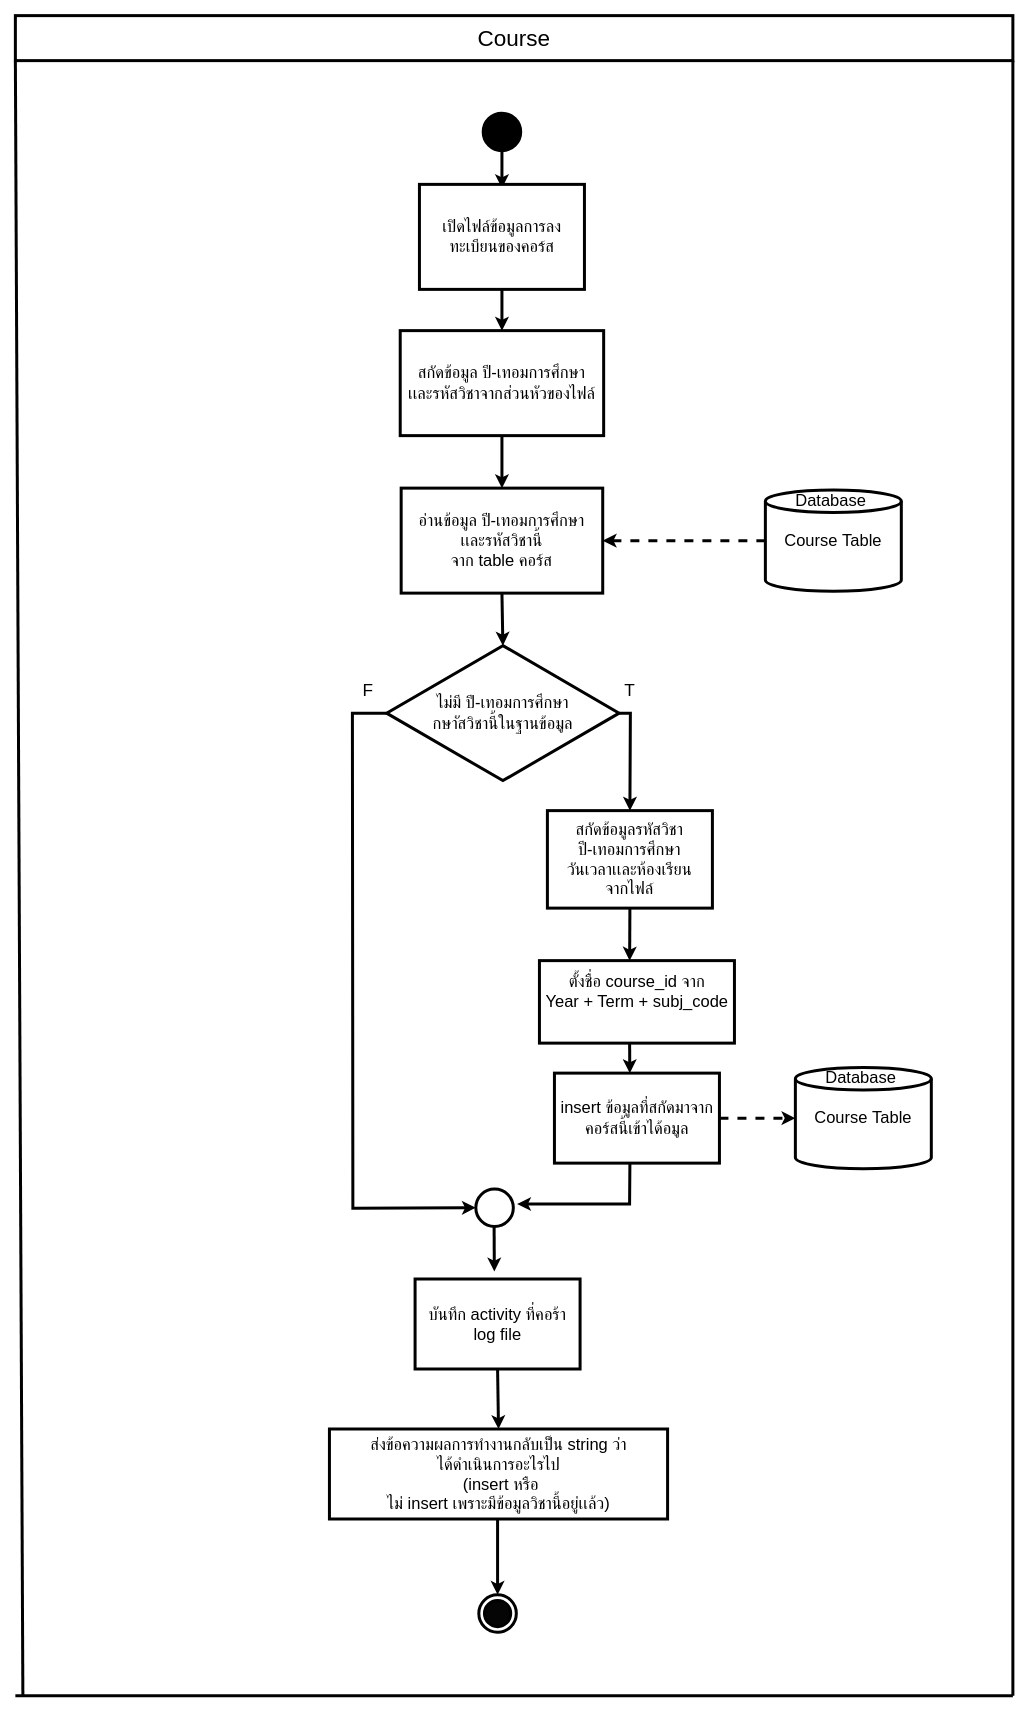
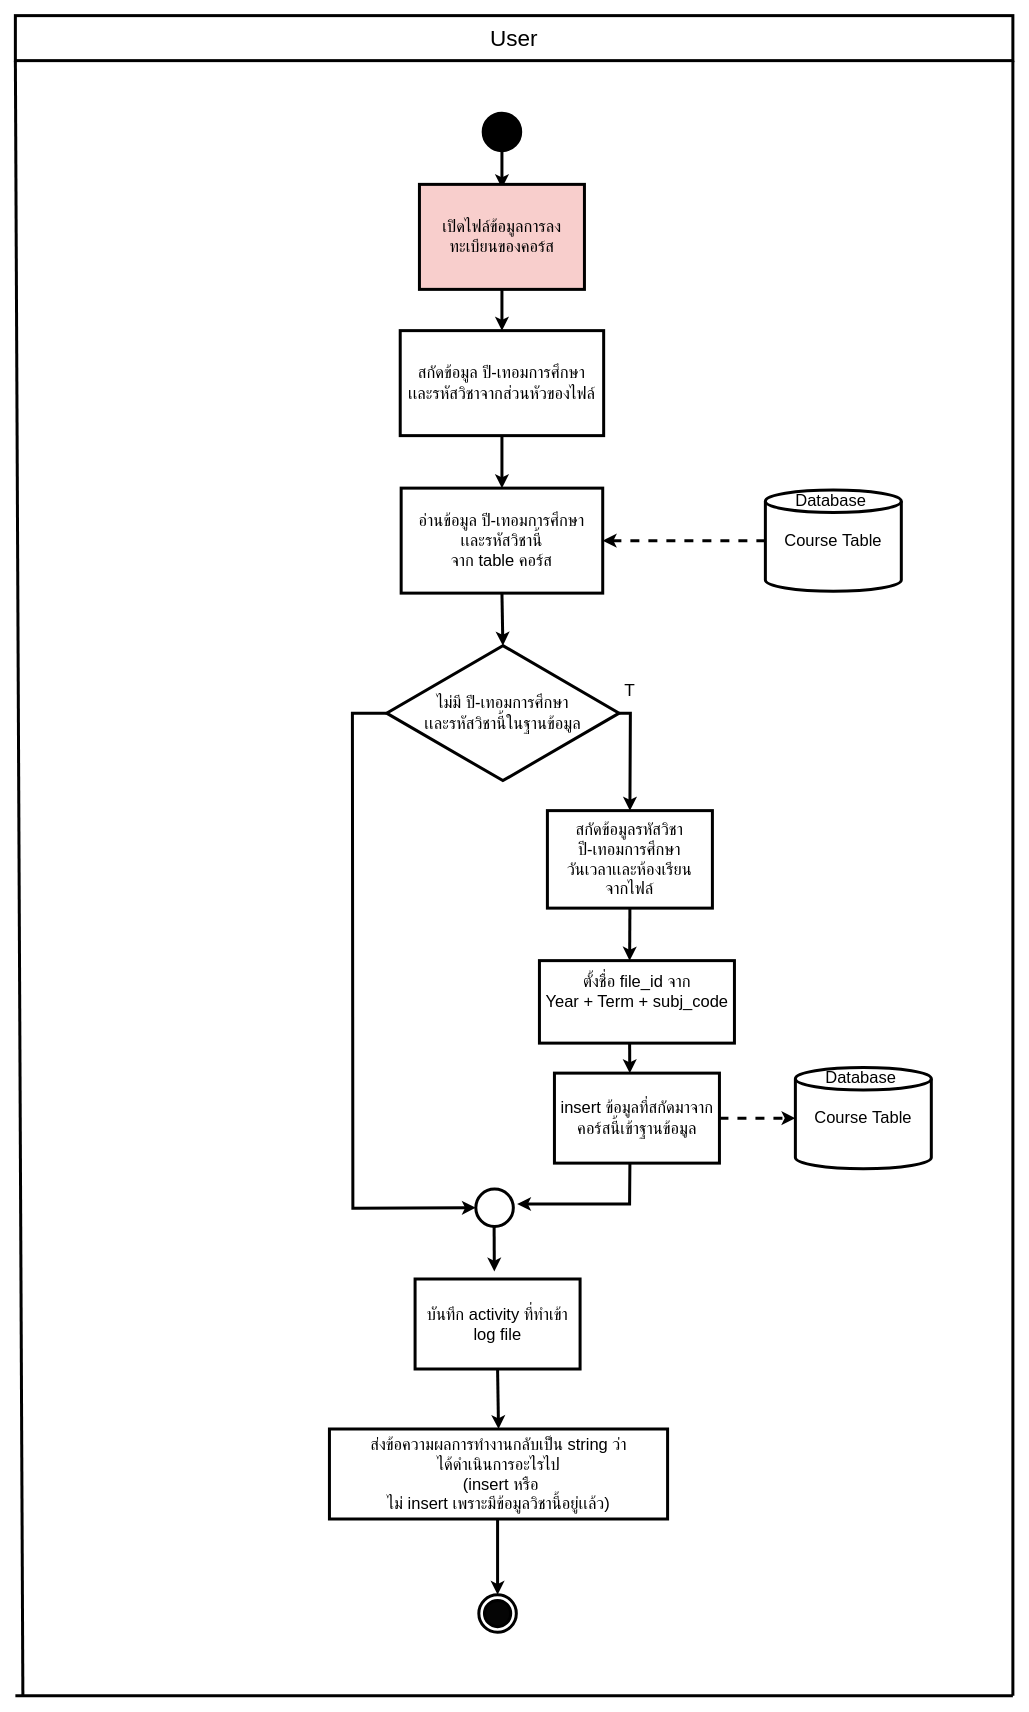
node "Course": label "Course" -> "User"
node "เปิดไฟล์ข้อมูลการลงทะเบียนของคอร์ส": fillcolor #ffffff -> #f8cecc
node "F": removed
node "ไม่มี ปี-เทอมการศึกษากษาัสวิชานี้ในฐานข้อมูล": label "ไม่มี ปี-เทอมการศึกษากษาัสวิชานี้ในฐานข้อมูล" -> "ไม่มี ปี-เทอมการศึกษาเเละรหัสวิชานี้ในฐานข้อมูล"
node "ตั้งชื่อ course_id จาก Year + Term + subj_code": label "ตั้งชื่อ course_id จาก Year + Term + subj_code" -> "ตั้งชื่อ file_id จาก Year + Term + subj_code"
node "insert ข้อมูลที่สกัดมาจากคอร์สนี้เข้าได้อมูล": label "insert ข้อมูลที่สกัดมาจากคอร์สนี้เข้าได้อมูล" -> "insert ข้อมูลที่สกัดมาจากคอร์สนี้เข้าฐานข้อมูล"
node "บันทึก activity ที่คอร้า log file": label "บันทึก activity ที่คอร้า log file" -> "บันทึก activity ที่ทำเข้า log file"
